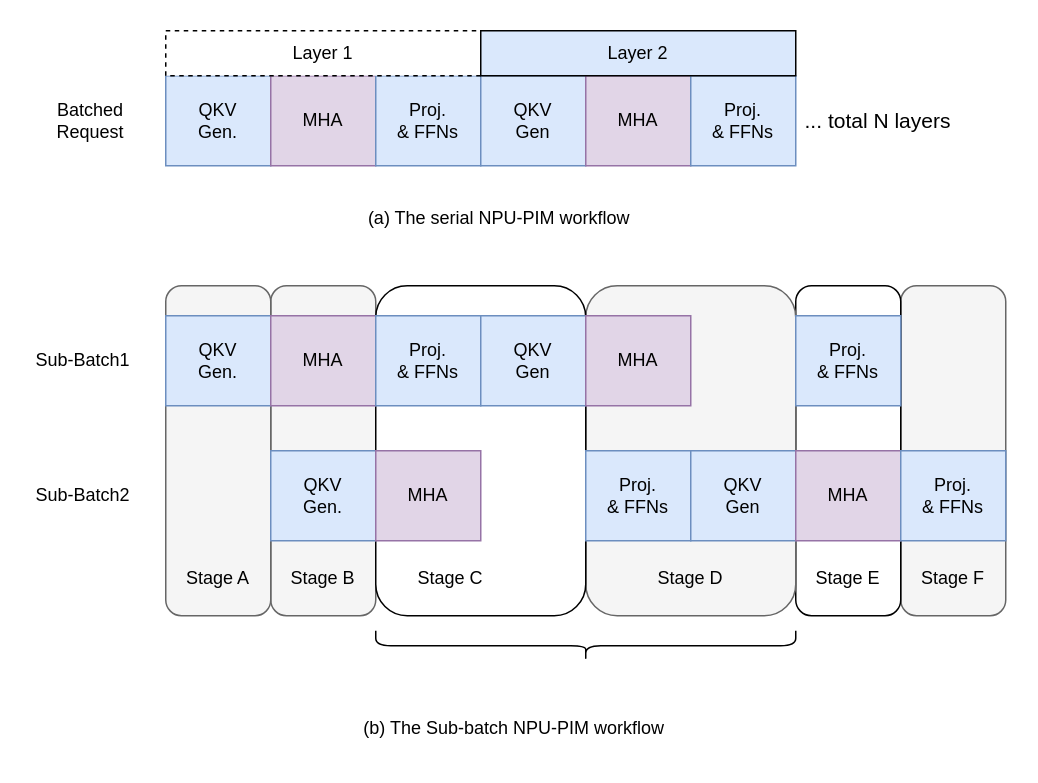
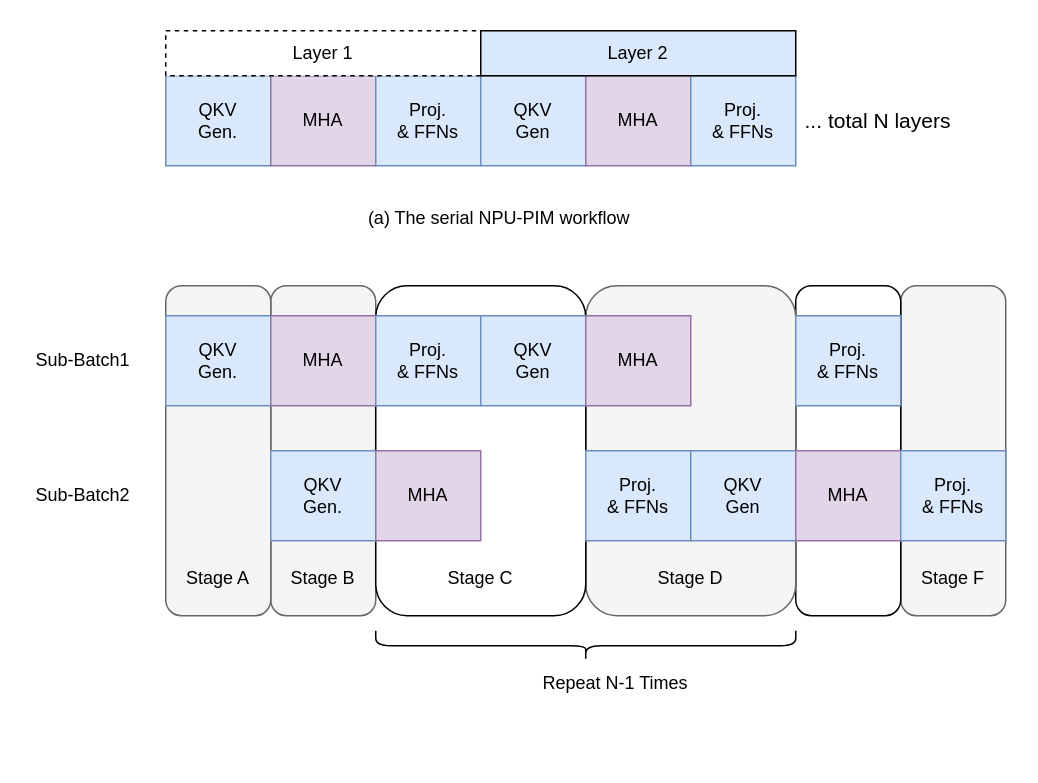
node "Batched Request": removed
node "Stage C": moved (451, 578) -> (481, 578)
node "Stage E": removed
node "Repeat N-1 Times": added
node "(b) The Sub-batch NPU-PIM workflow": removed
